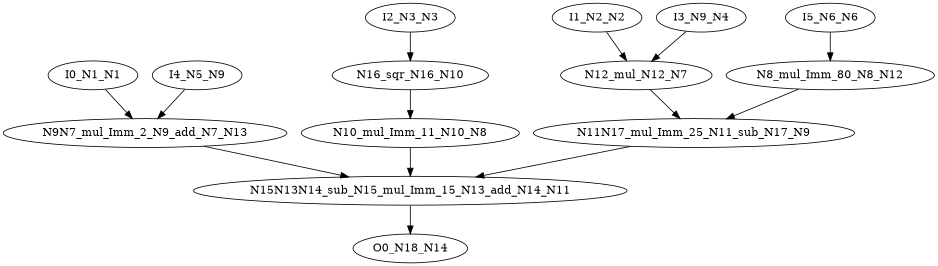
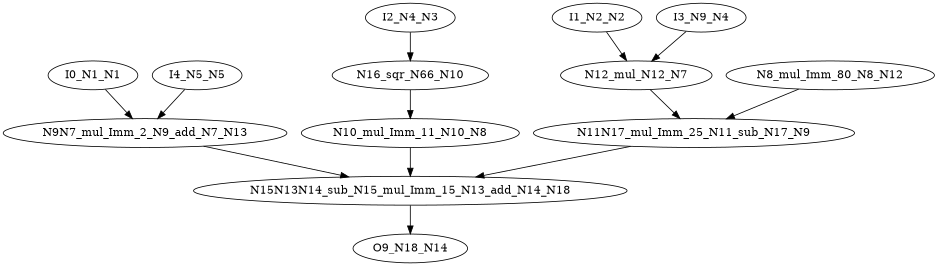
node "I2_N3_N3": label "I2_N3_N3" -> "I2_N4_N3"
node "I5_N6_N6": removed
node "I4_N5_N9": label "I4_N5_N9" -> "I4_N5_N5"
node "N16_sqr_N16_N10": label "N16_sqr_N16_N10" -> "N16_sqr_N66_N10"
node "N15N13N14_sub_N15_mul_Imm_15_N13_add_N14_N11": label "N15N13N14_sub_N15_mul_Imm_15_N13_add_N14_N11" -> "N15N13N14_sub_N15_mul_Imm_15_N13_add_N14_N18"
node "O0_N18_N14": label "O0_N18_N14" -> "O9_N18_N14"
